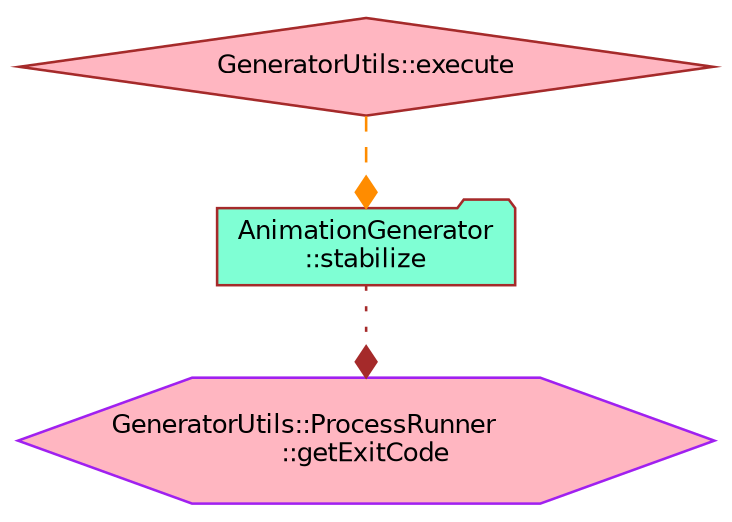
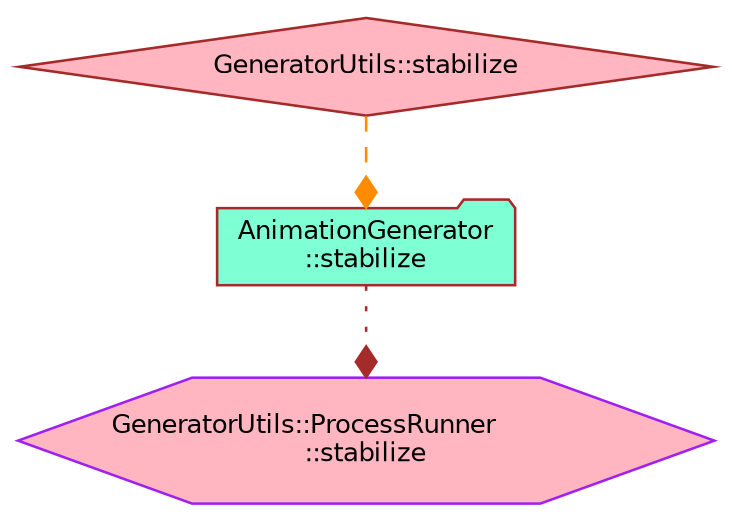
node "GeneratorUtils::execute": label "GeneratorUtils::execute" -> "GeneratorUtils::stabilize"
node "GeneratorUtils::ProcessRunner ::getExitCode": label "GeneratorUtils::ProcessRunner ::getExitCode" -> "GeneratorUtils::ProcessRunner ::stabilize"
